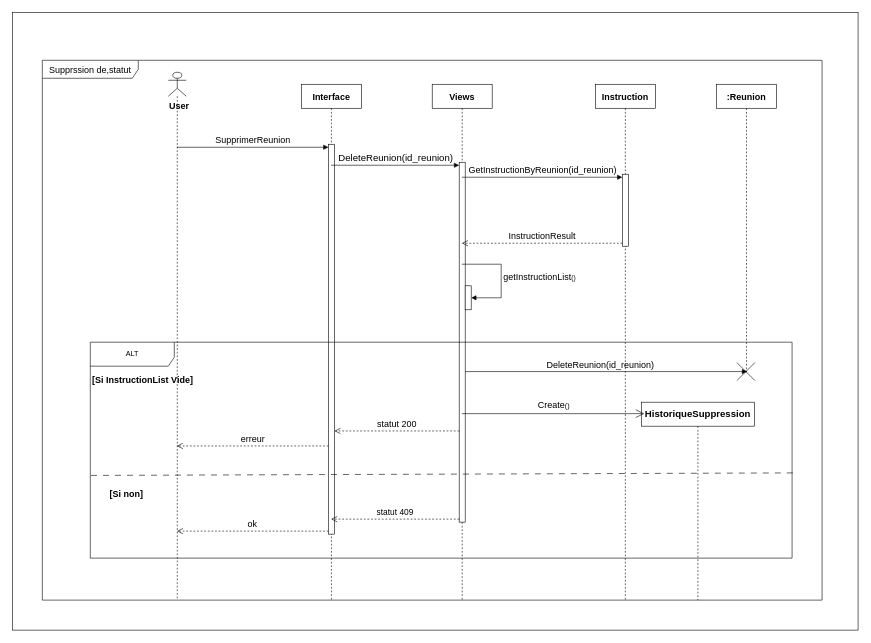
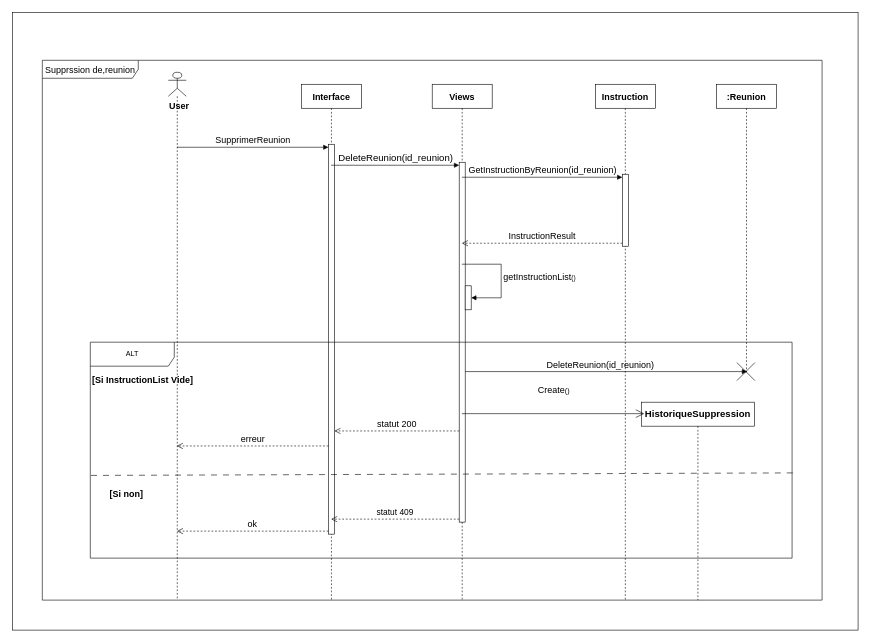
node "Supprssion de,statut": label "Supprssion de,statut" -> "Supprssion de,reunion"
node "Create()": moved (554, 405) -> (554, 390)
